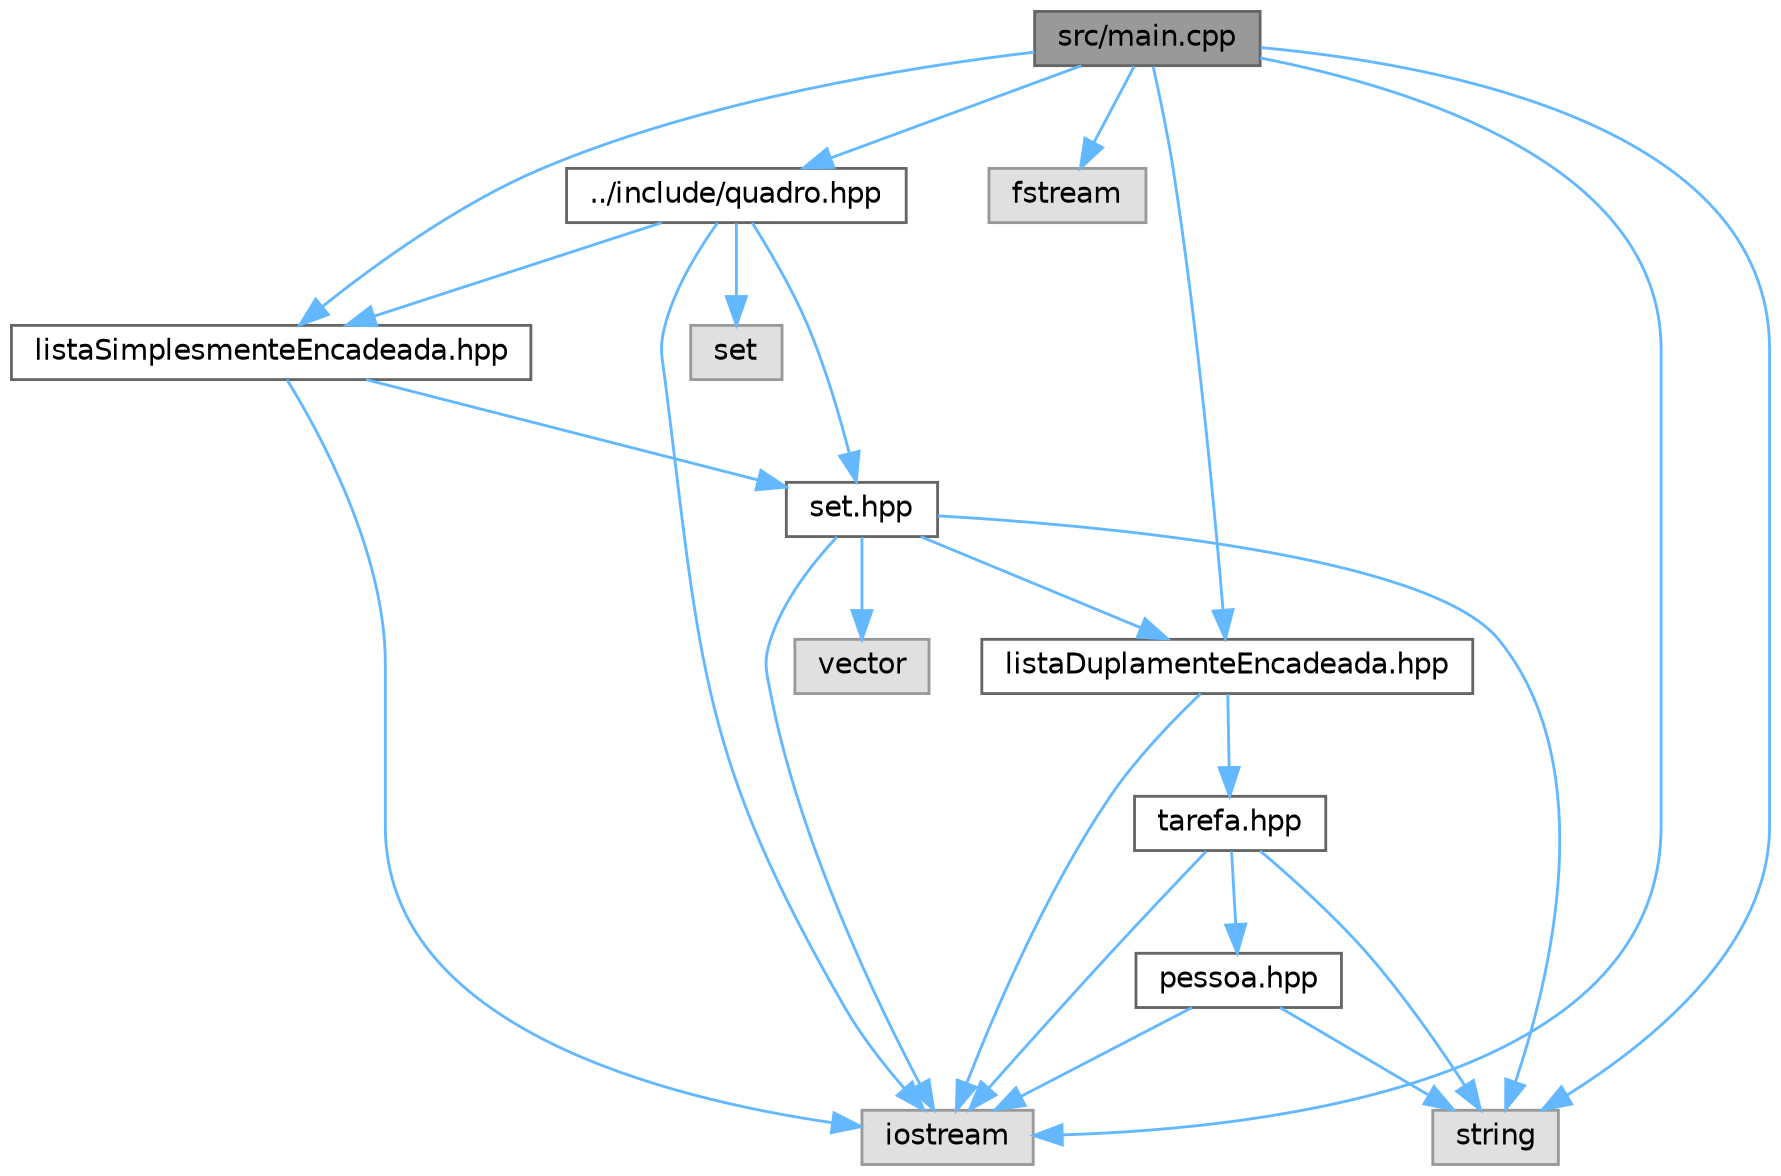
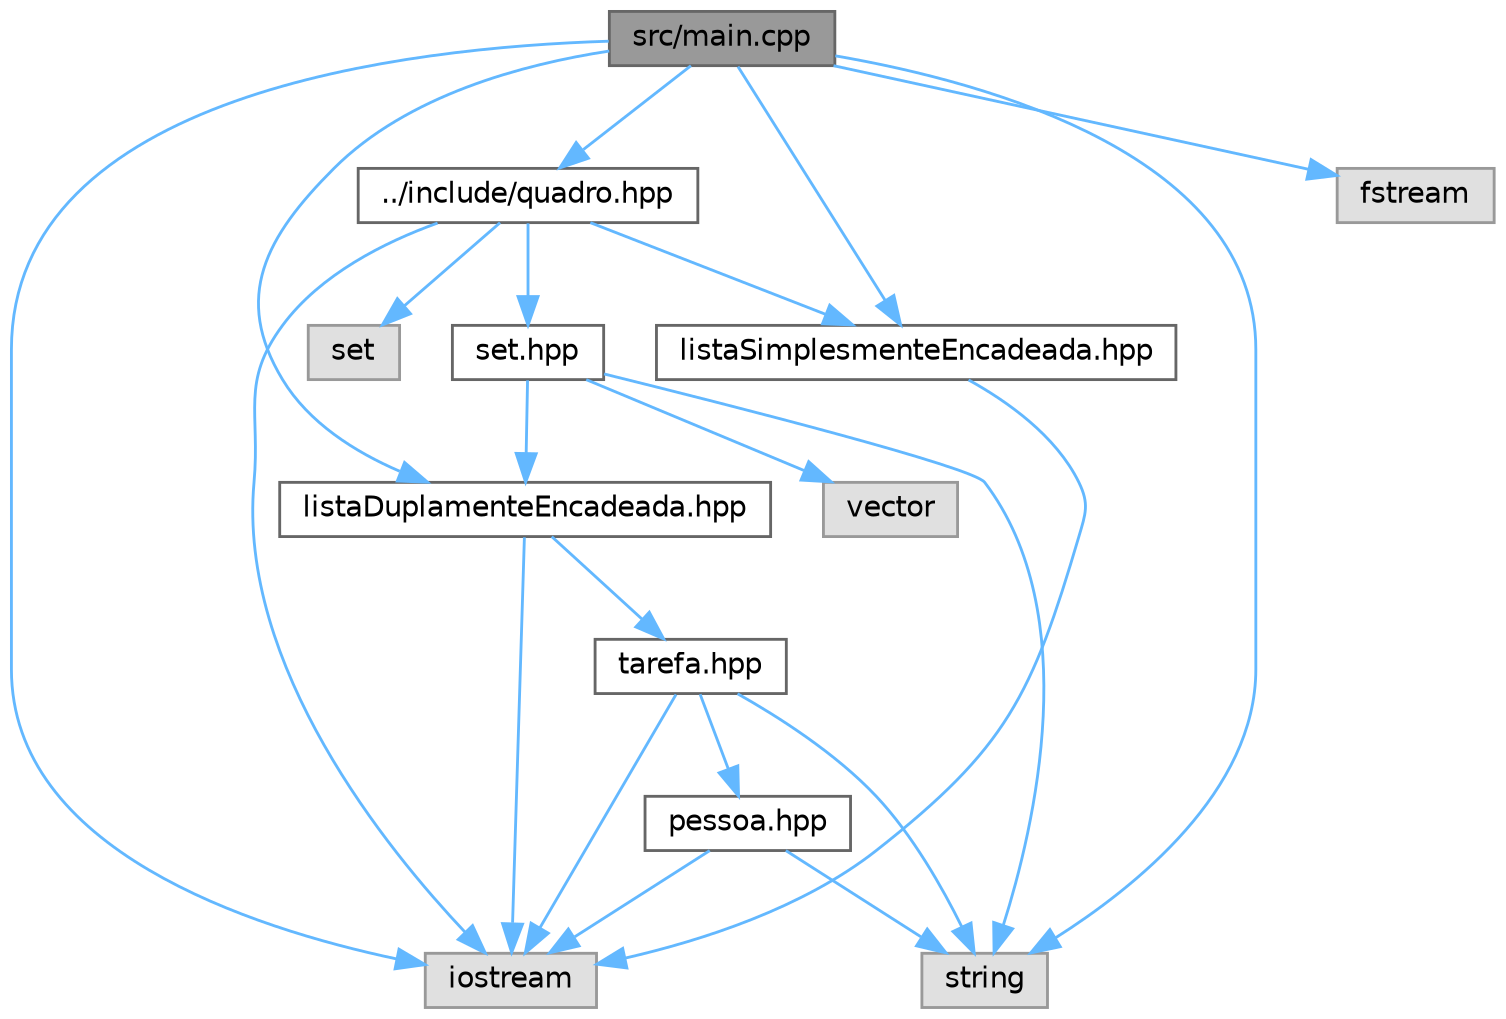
edge "listaSimplesmenteEncadeada.hpp" -> "set.hpp": removed
edge "set.hpp" -> "iostream": removed
